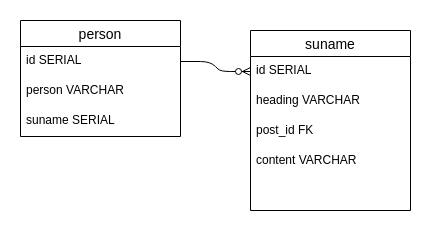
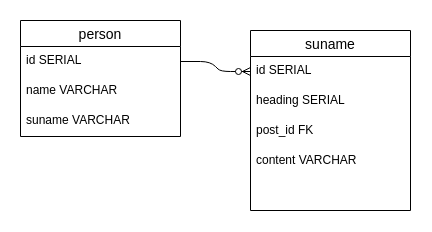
node "person VARCHAR": label "person VARCHAR" -> "name VARCHAR"
node "heading VARCHAR": label "heading VARCHAR" -> "heading SERIAL"
node "suname SERIAL": label "suname SERIAL" -> "suname VARCHAR"
